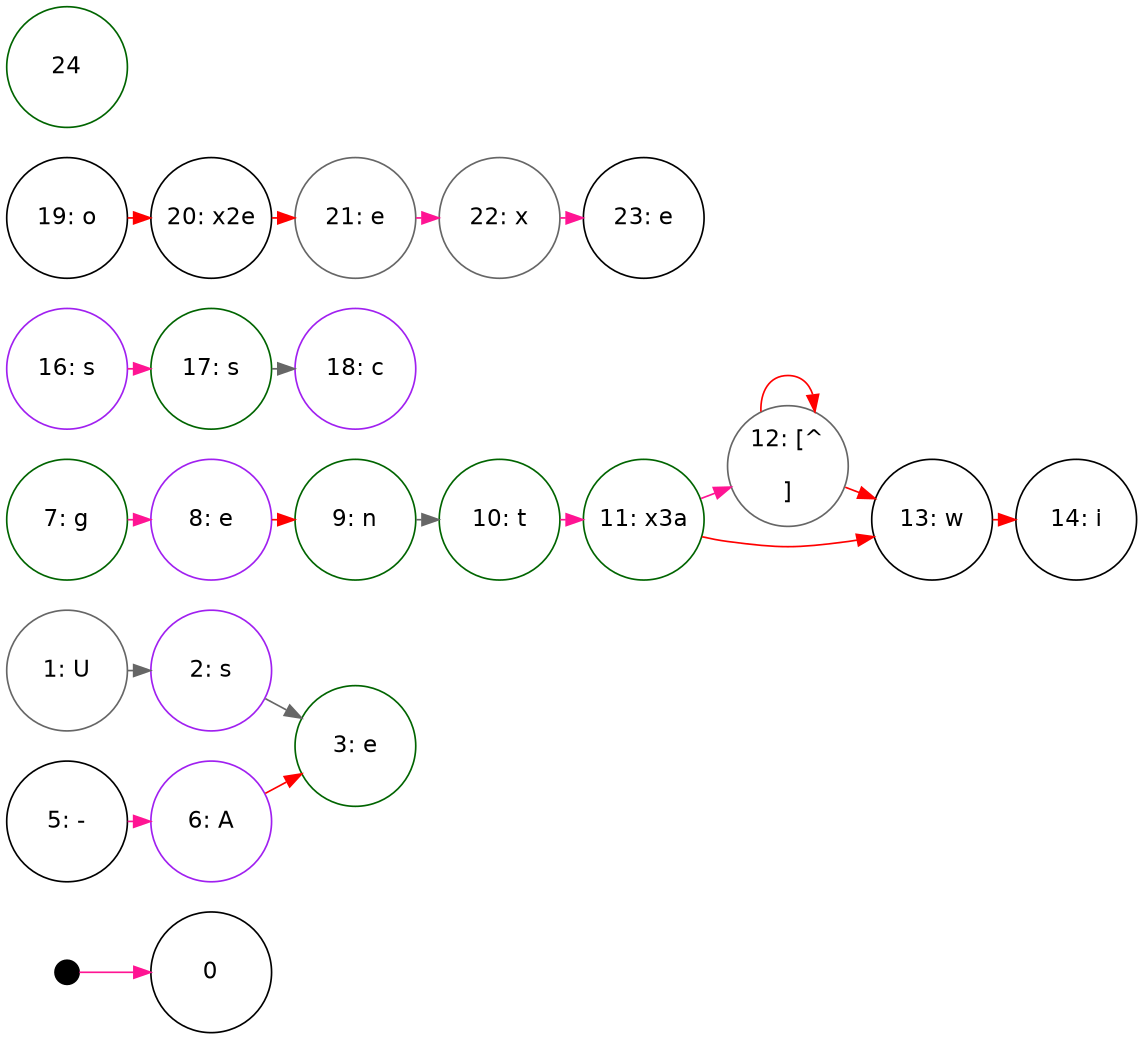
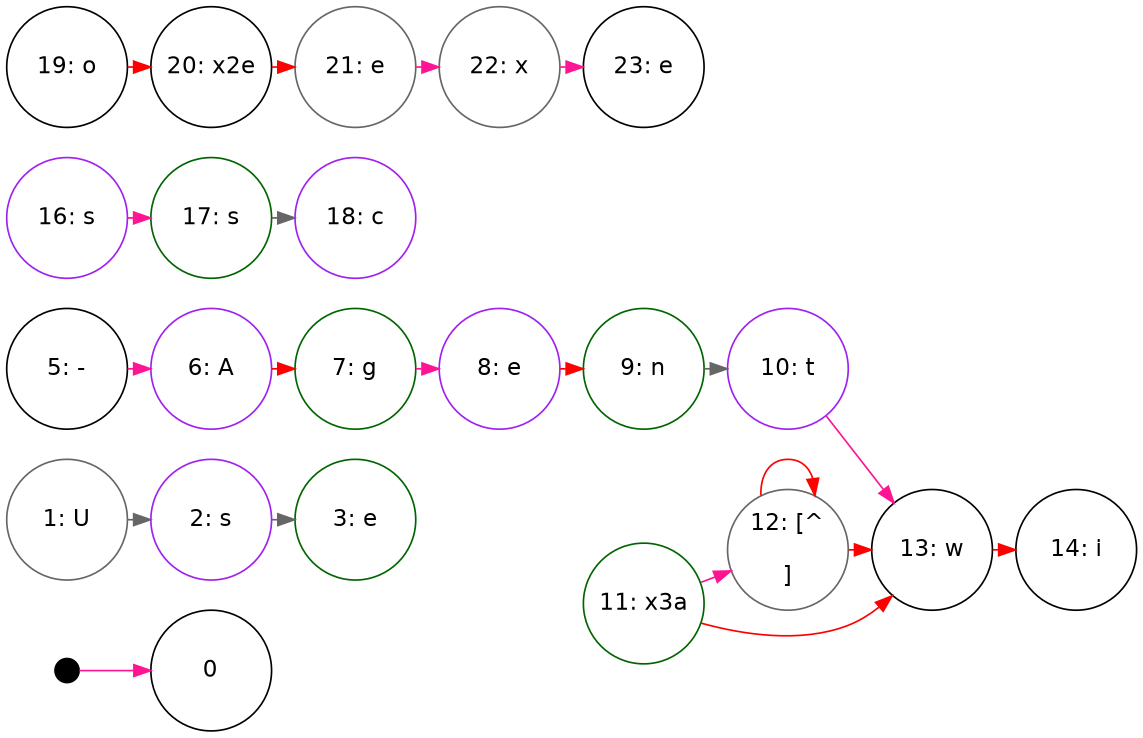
node "24": removed
node "10: t": color darkgreen -> purple
edge "10: t" -> "11: x3a": now "10: t" -> "13: w"
edge "6: A" -> "3: e": now "6: A" -> "7: g"
